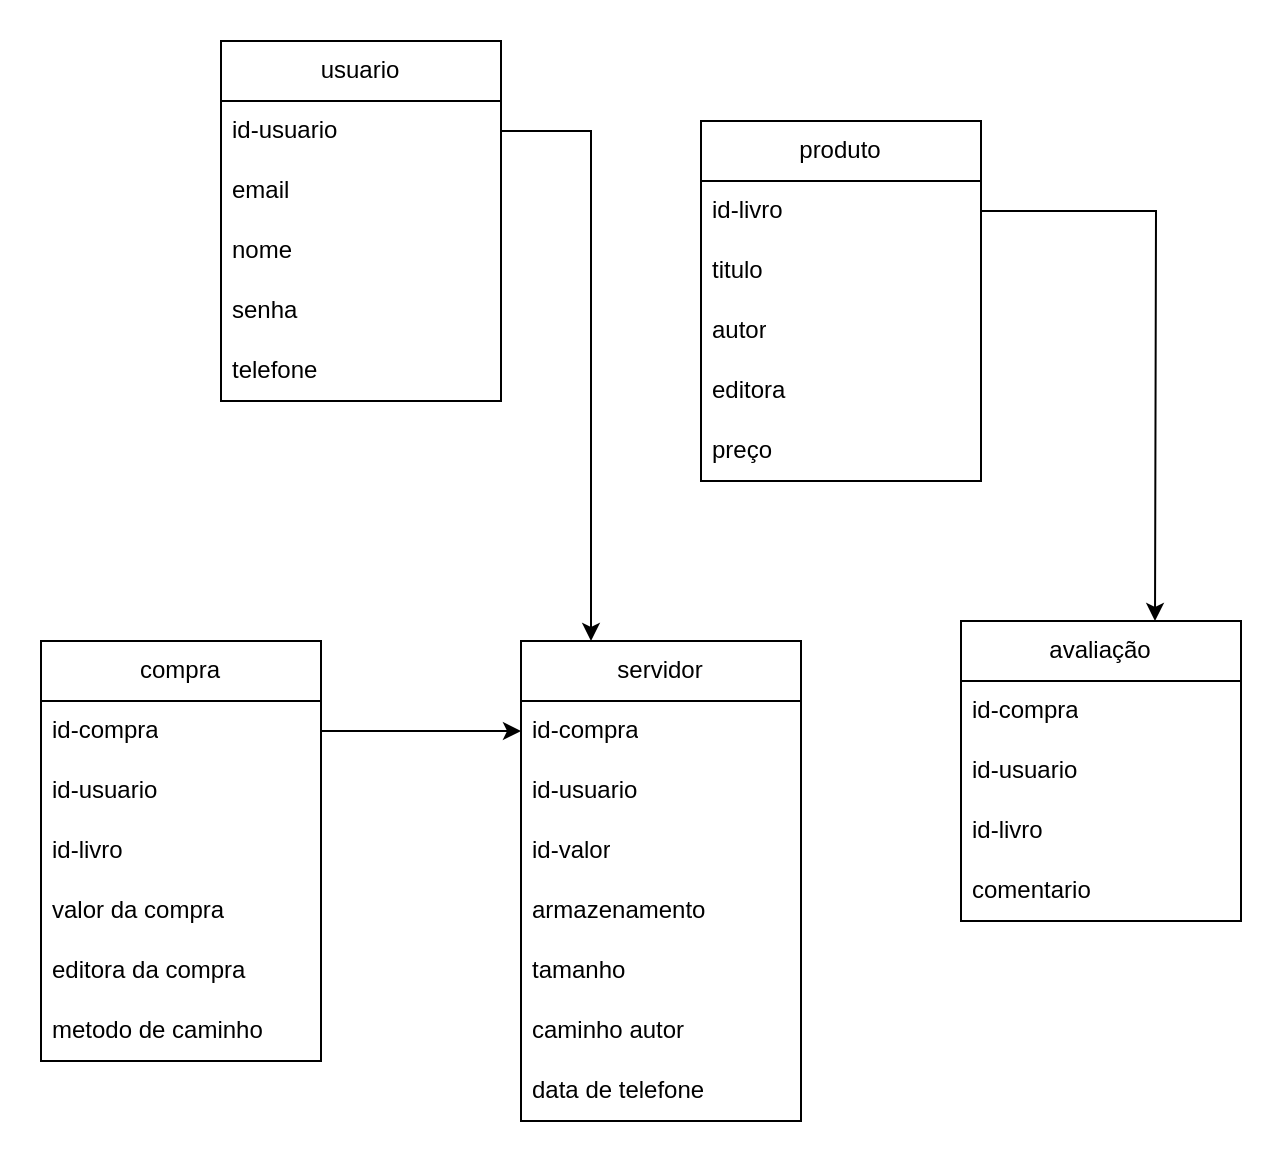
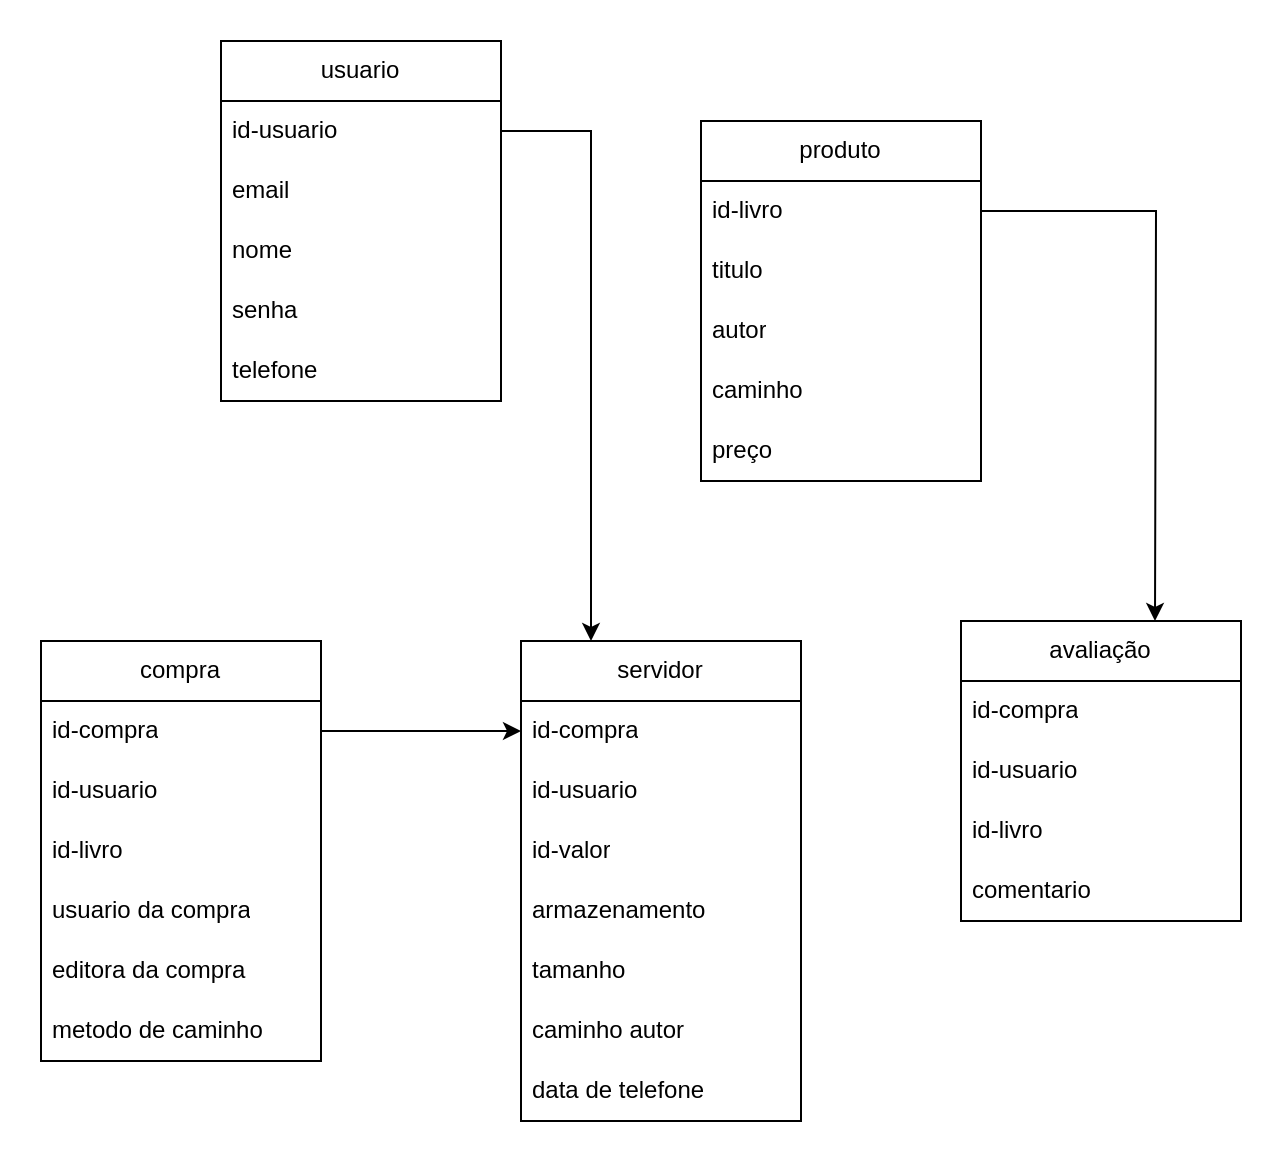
node "editora": label "editora" -> "caminho"
node "valor da compra": label "valor da compra" -> "usuario da compra"
